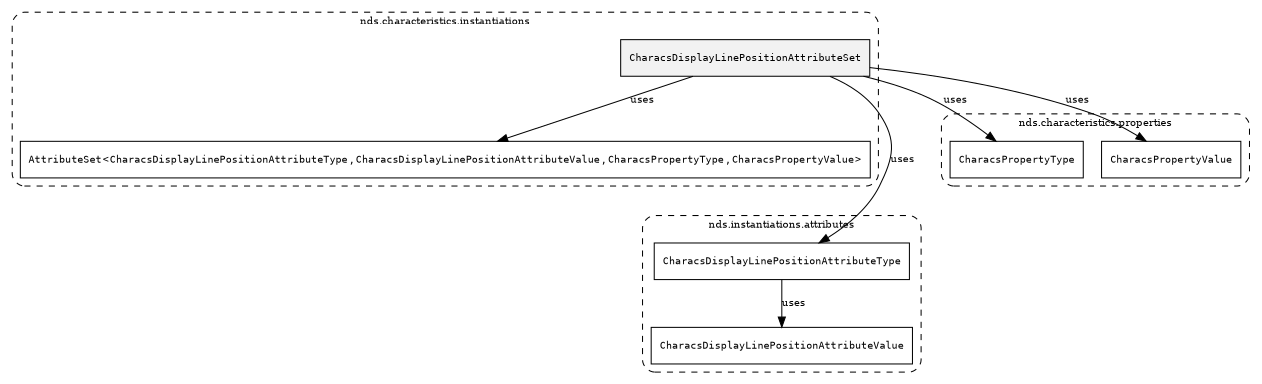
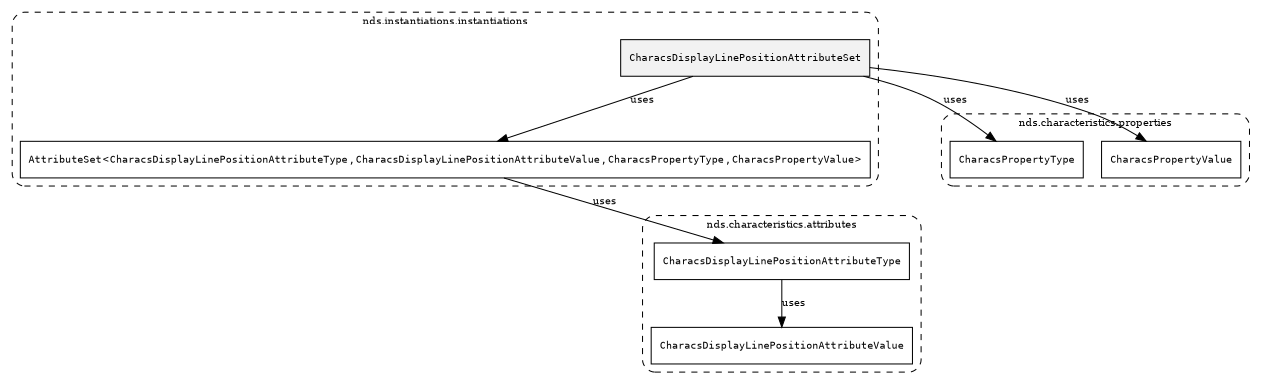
cluster "nds.characteristics.instantiations": label "nds.characteristics.instantiations" -> "nds.instantiations.instantiations"
edge "CharacsDisplayLinePositionAttributeSet" -> "CharacsDisplayLinePositionAttributeType": now "AttributeSet" -> "CharacsDisplayLinePositionAttributeType"
cluster "nds.instantiations.attributes": label "nds.instantiations.attributes" -> "nds.characteristics.attributes"
